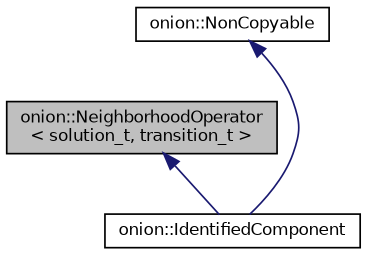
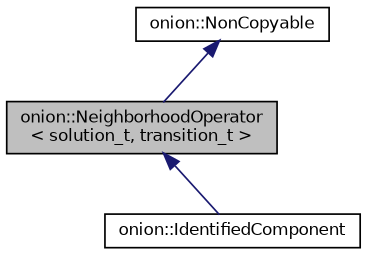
edge "onion::IdentifiedComponent" -> "onion::NonCopyable": now "onion::NeighborhoodOperator < solution_t, transition_t >" -> "onion::NonCopyable"
